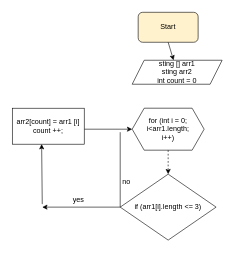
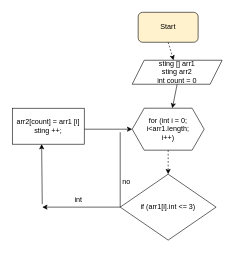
edge "Start" -> "sting [] arr1 sting arr2 int count = 0": style solid -> dashed
edge "sting [] arr1 sting arr2 int count = 0" -> "for (int i = 0; i<arr1.length; i++)": added
node "arr2[count] = arr1 [i] count ++;": label "arr2[count] = arr1 [i] count ++;" -> "arr2[count] = arr1 [i] sting ++;"
node "yes": label "yes" -> "int"
node "if (arr1[i].length <= 3)": label "if (arr1[i].length <= 3)" -> "if (arr1[i].int <= 3)"
